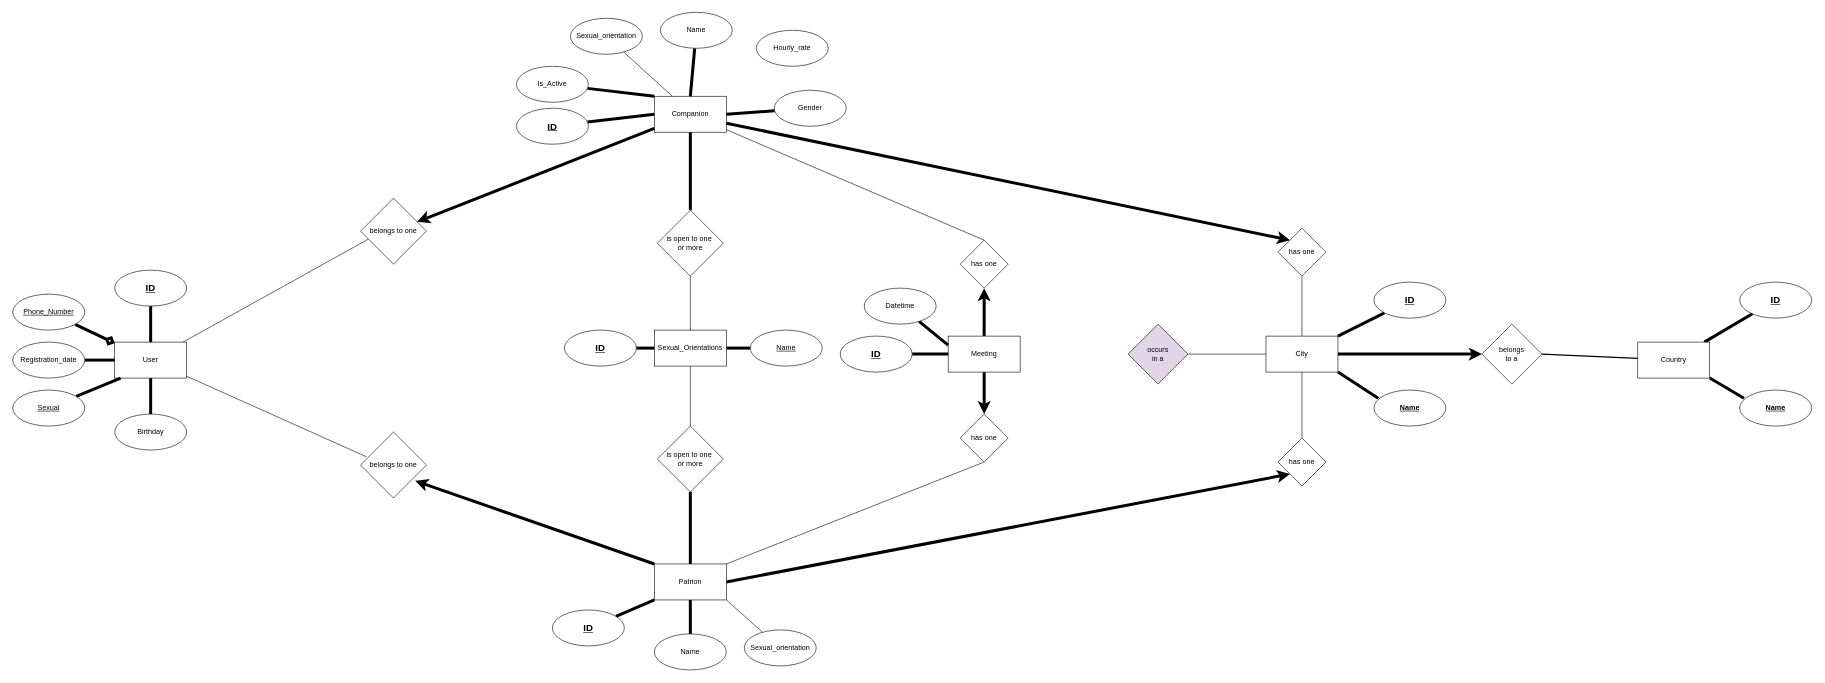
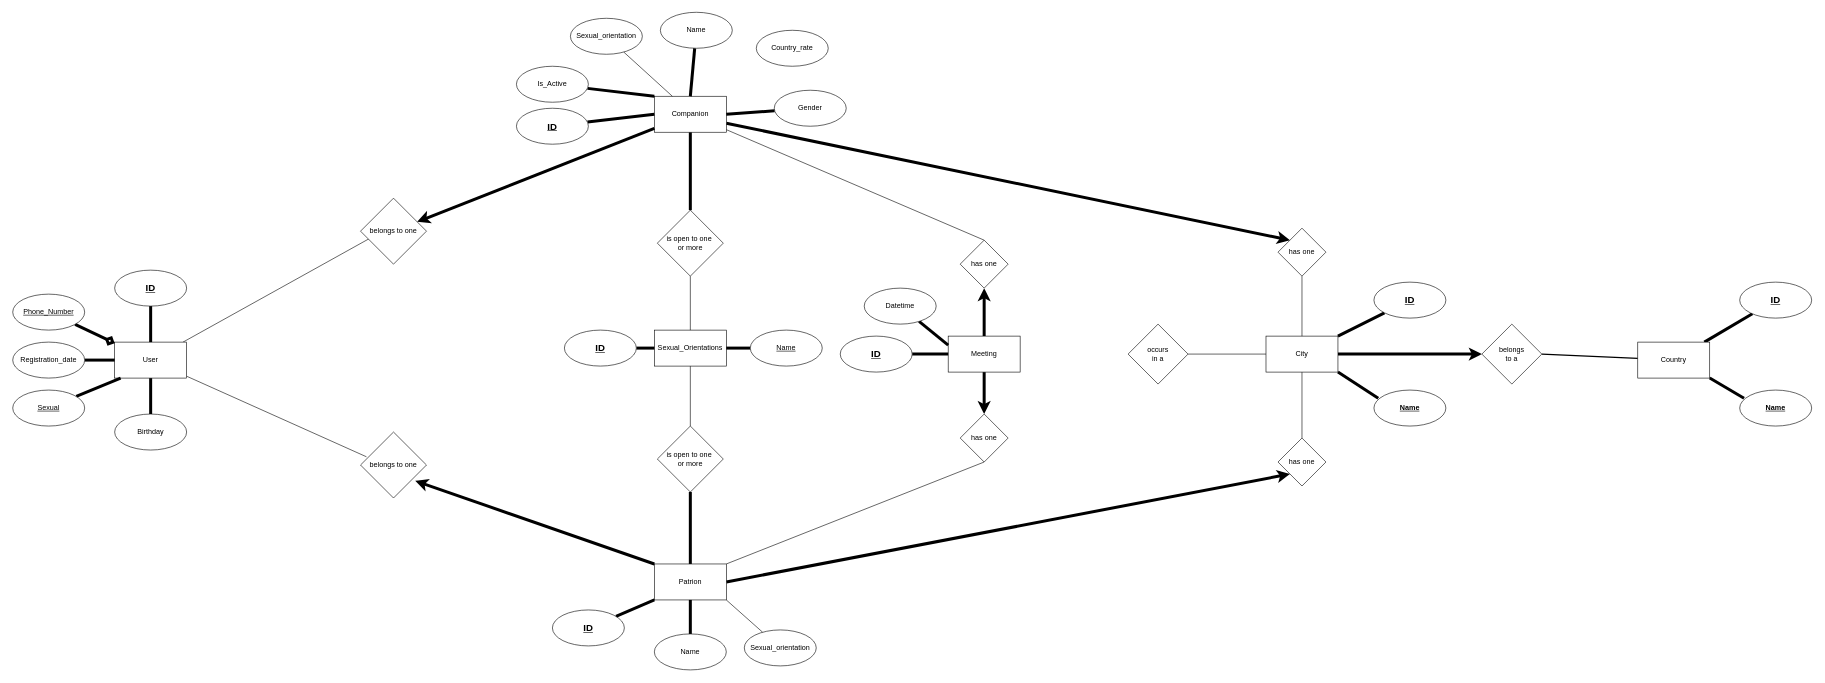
node "Hourly_rate": label "Hourly_rate" -> "Country_rate"
node "occurs in a": fillcolor #e1d5e7 -> #ffffff
